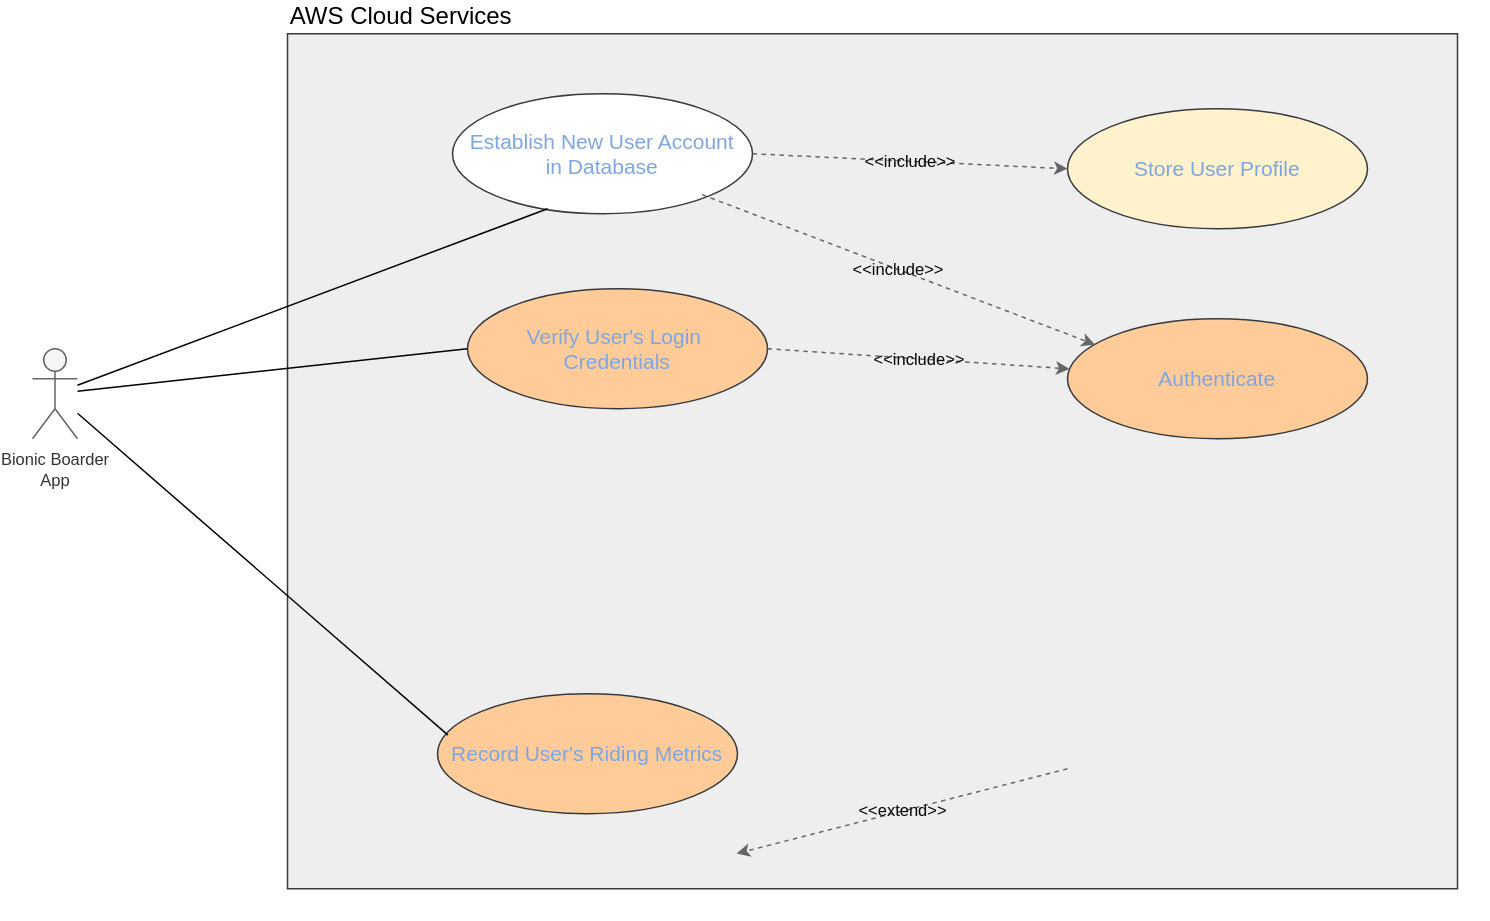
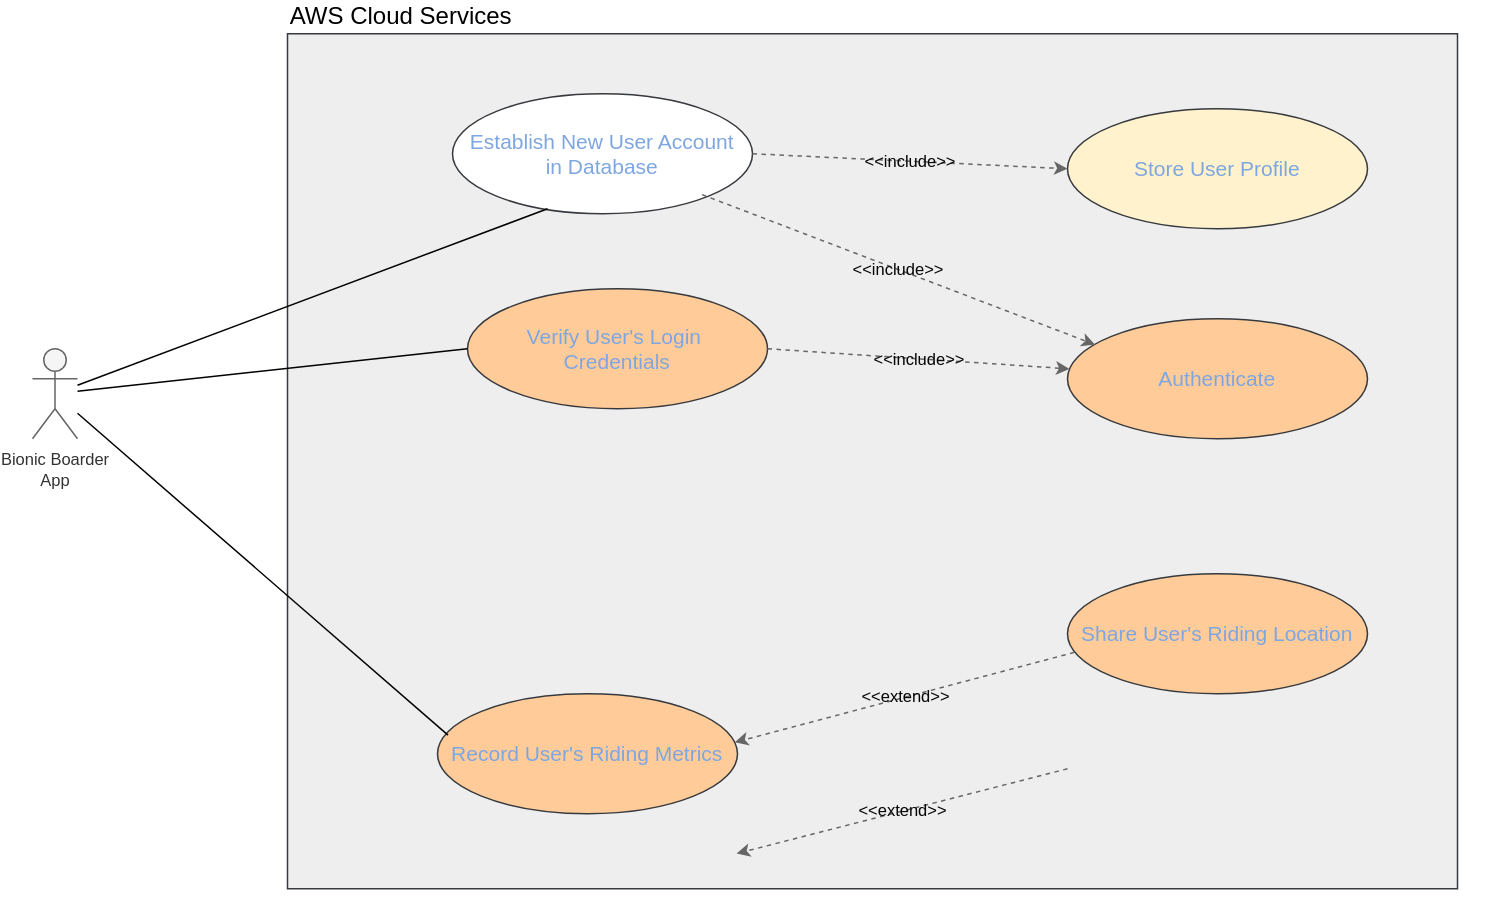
node "Share User's Riding Location": added
edge "Share User's Riding Location" -> "Record User's Riding Metrics": added, label "<<extend>>"
